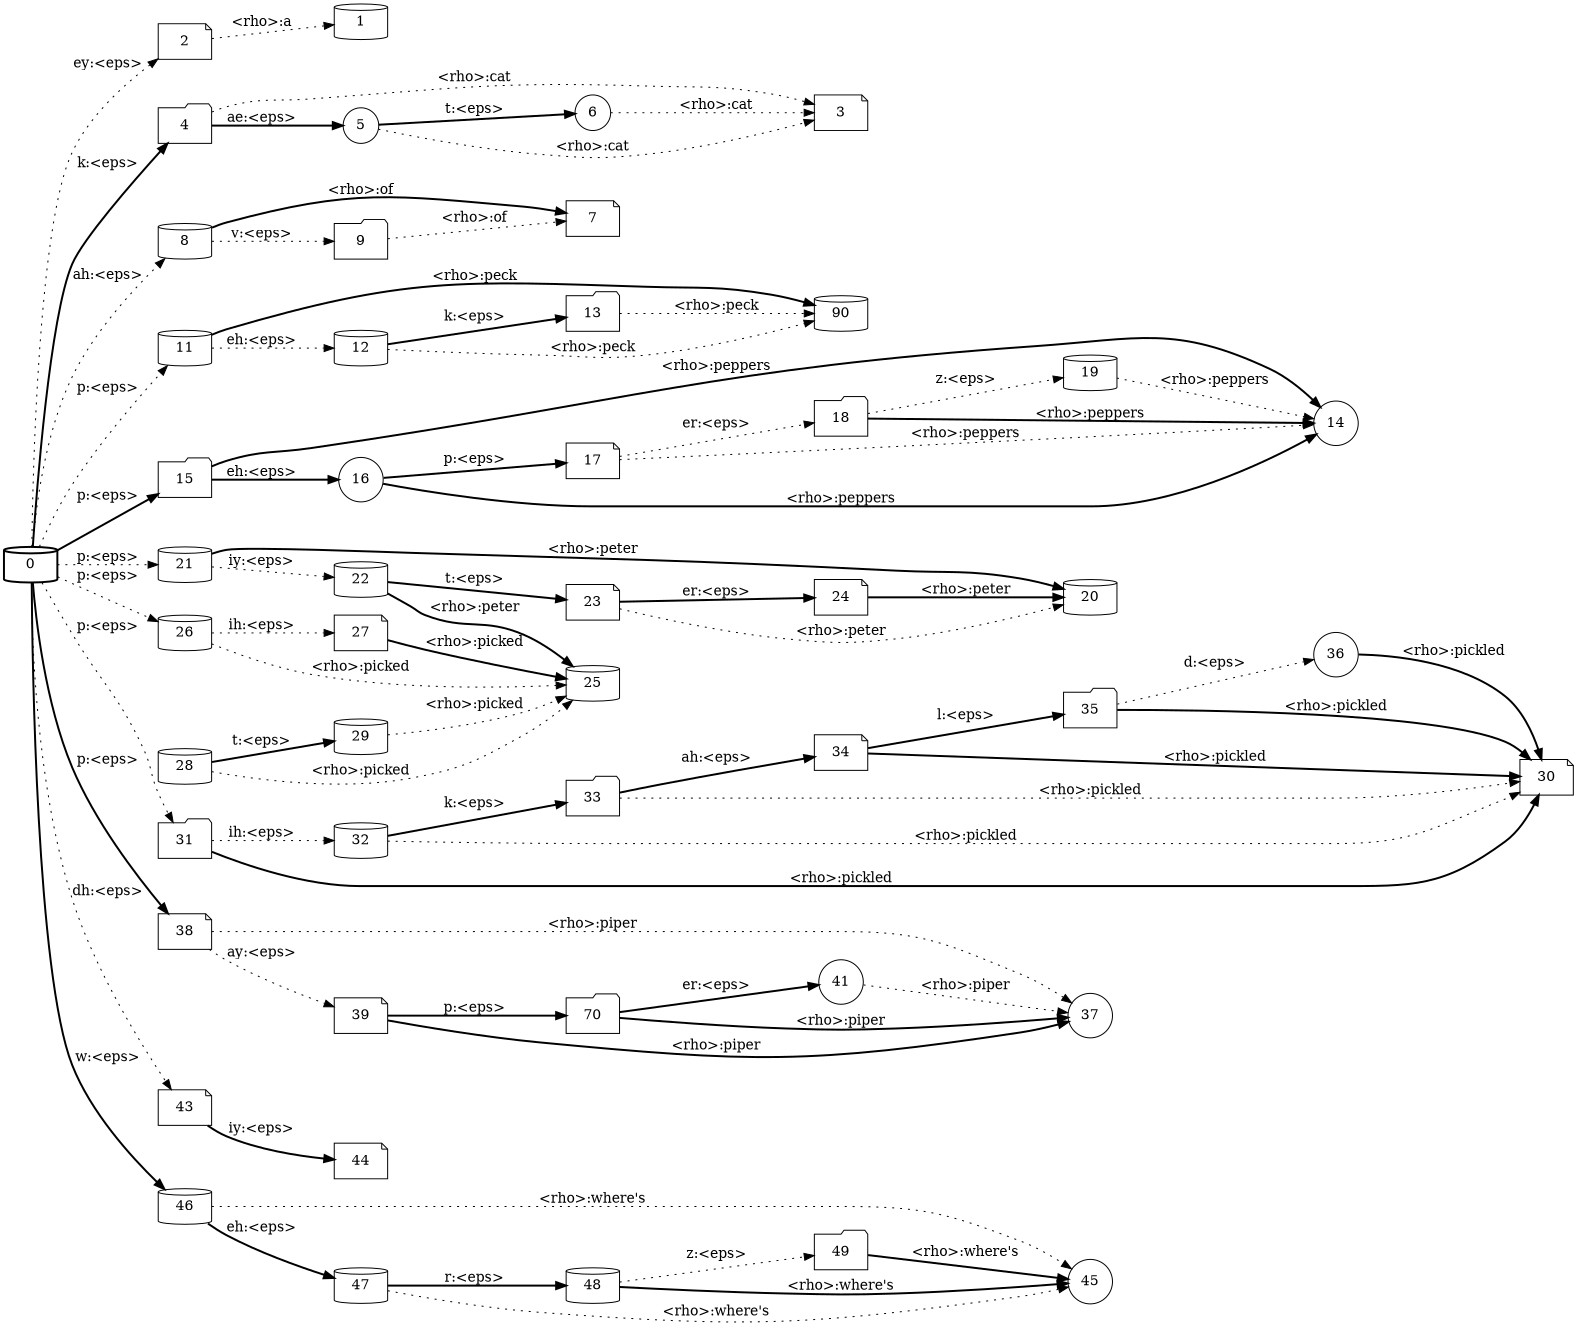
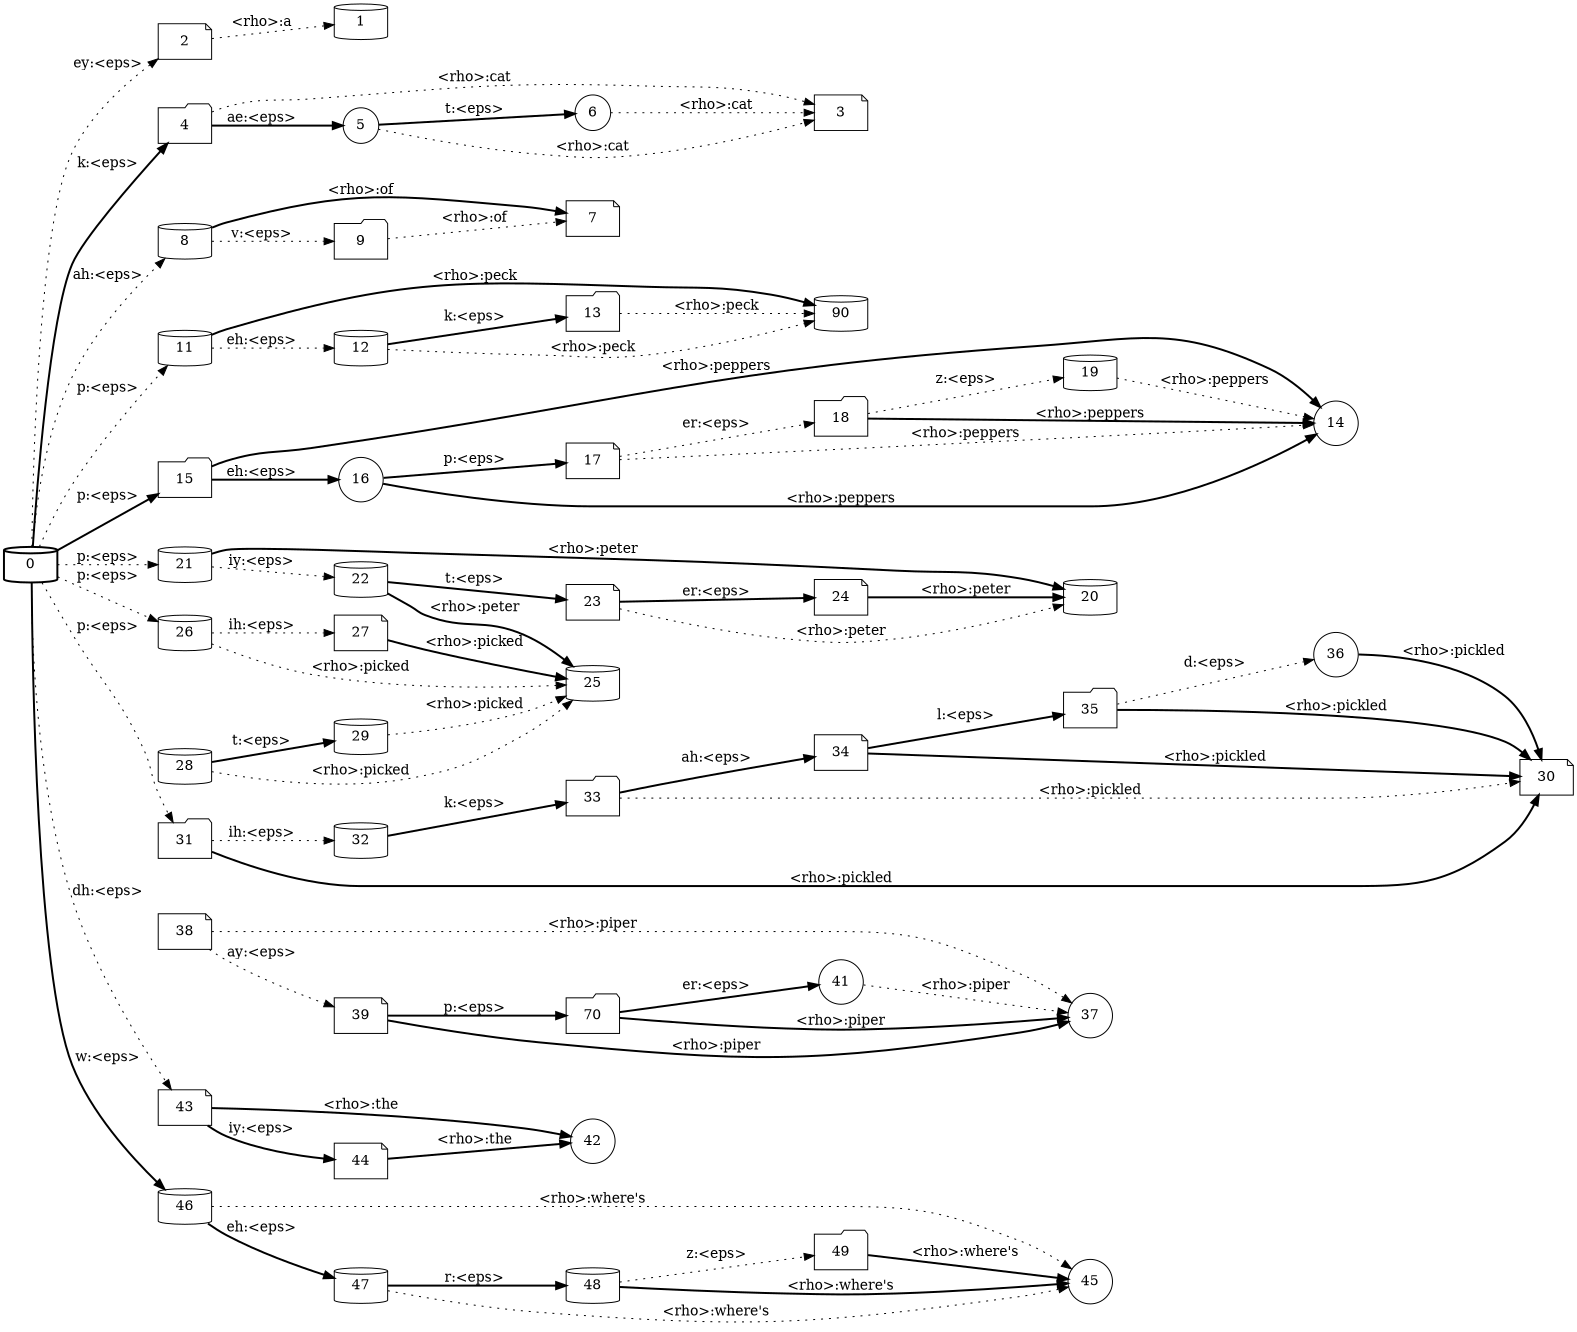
edge "0" -> "38": removed, label "p:<eps>"
edge "32" -> "30": removed, label "<rho>:pickled"
node "42": added
